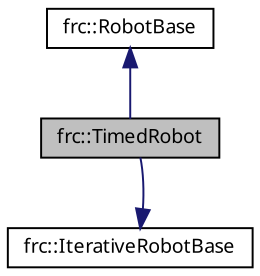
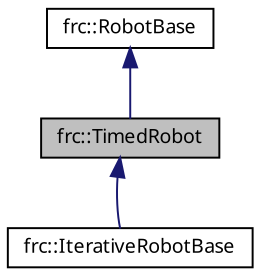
edge "frc::TimedRobot" -> "frc::IterativeRobotBase": reversed
